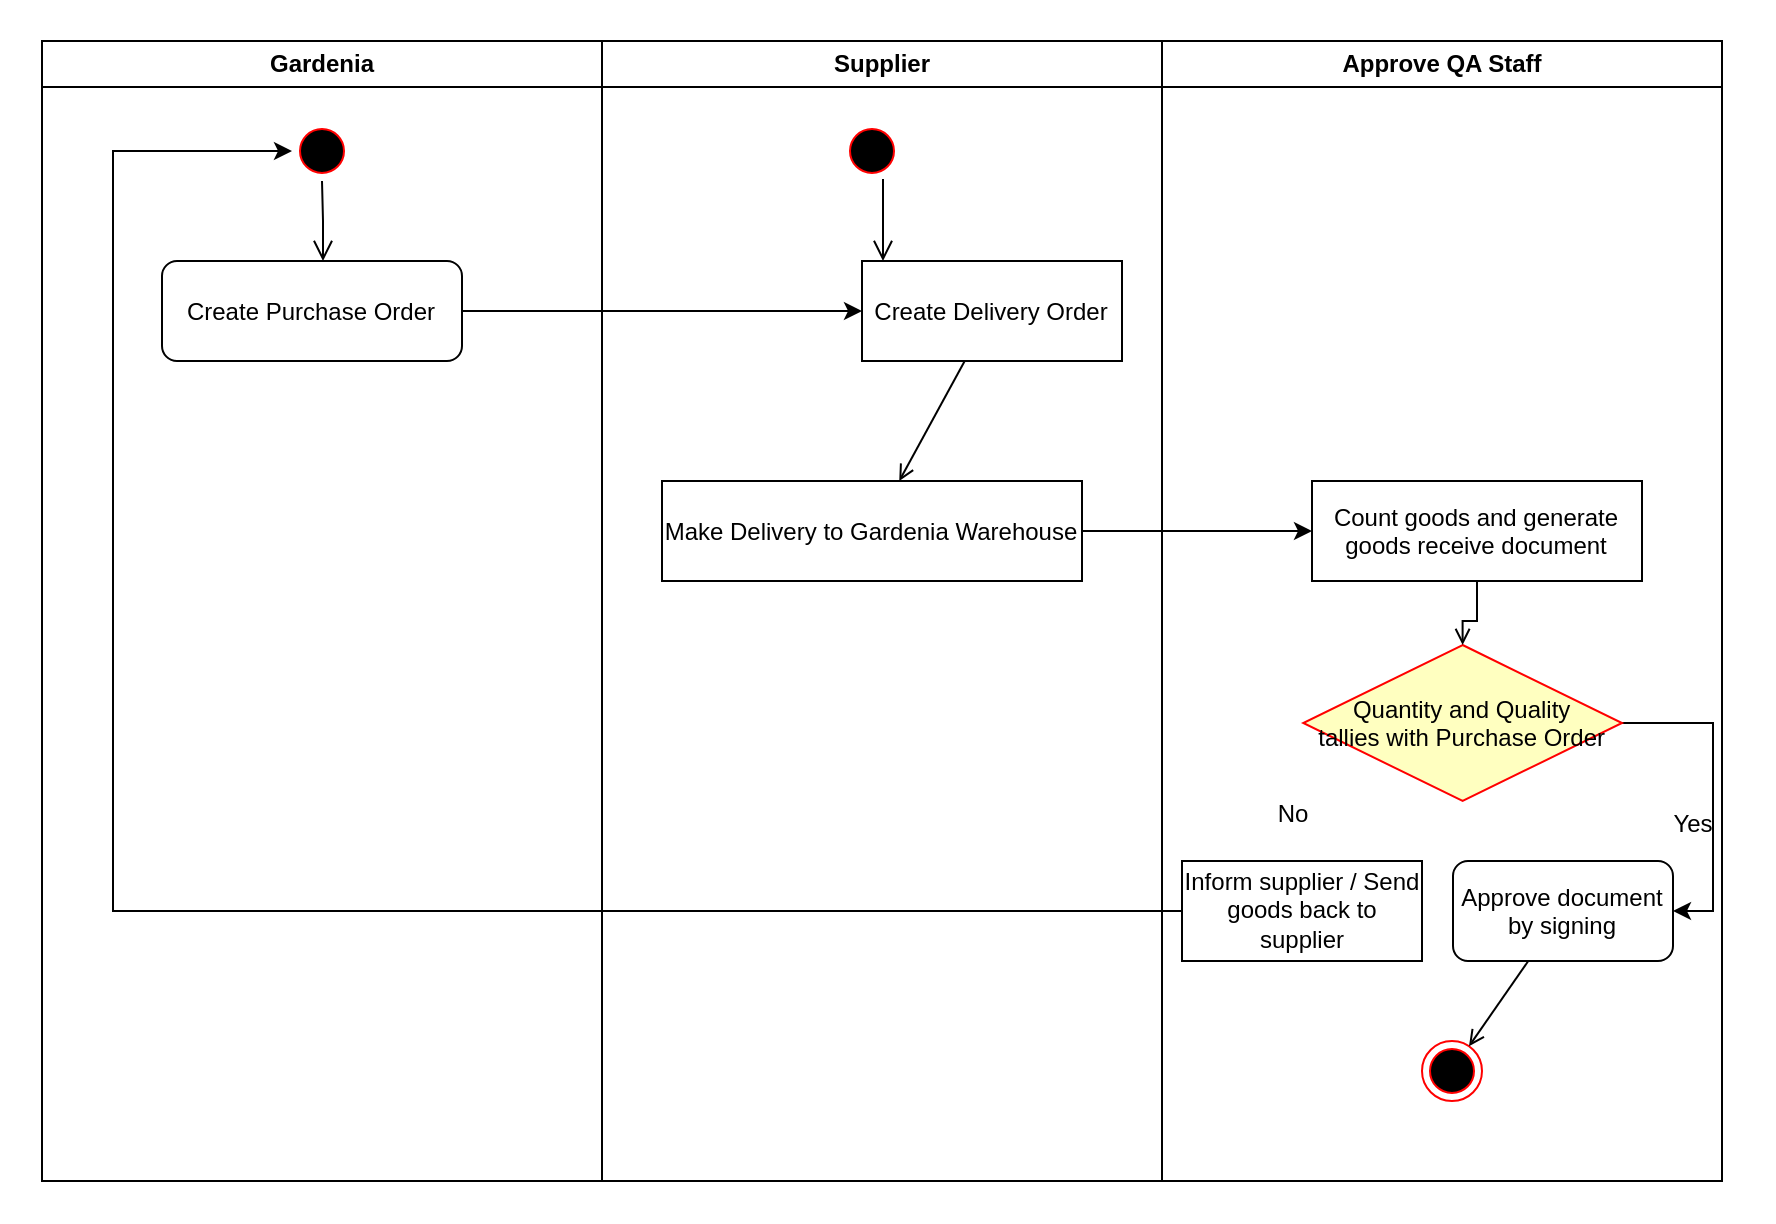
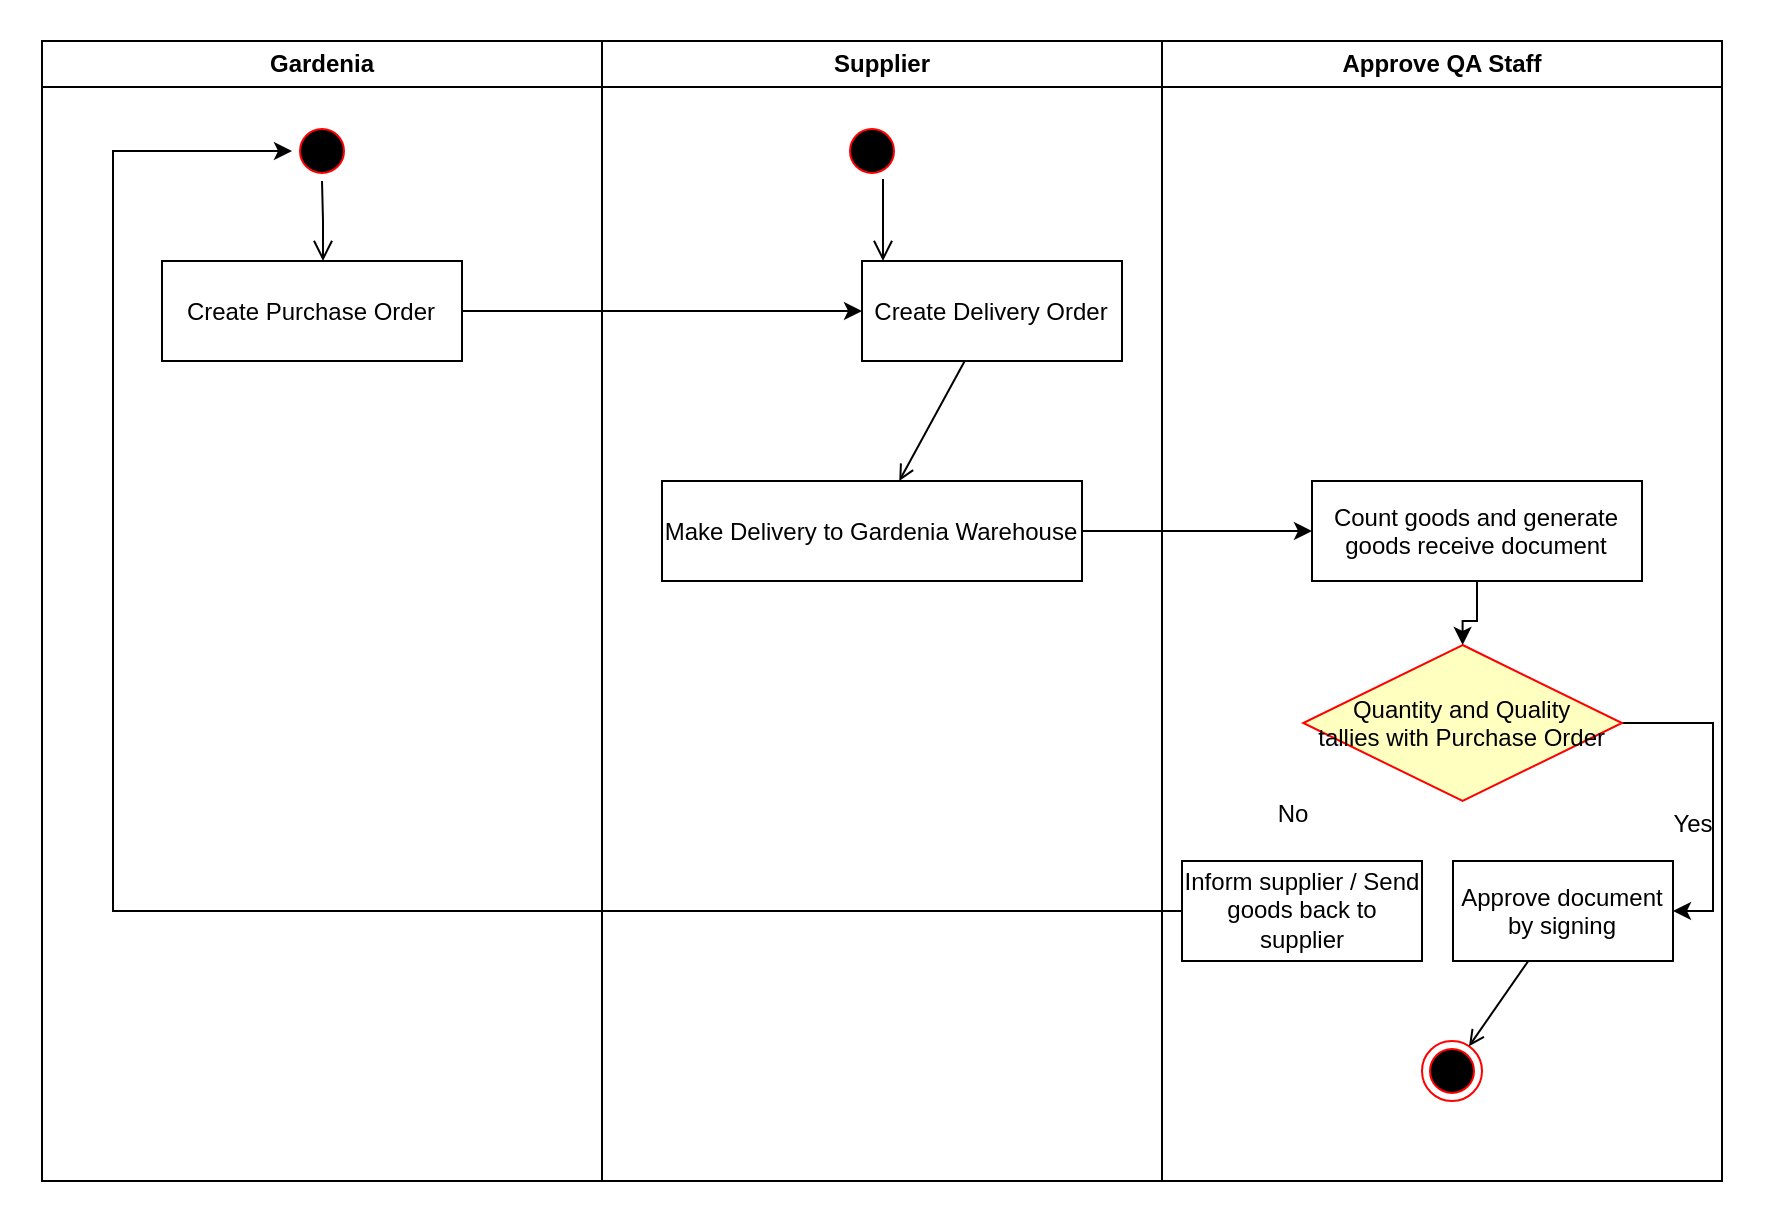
node "Create Purchase Order": shape rounded rectangle -> rectangle
edge "Count goods and generate goods receive document" -> "Quantity and Quality tallies with Purchase Order": arrowhead open -> classic
node "Approve document by signing": shape rounded rectangle -> rectangle
